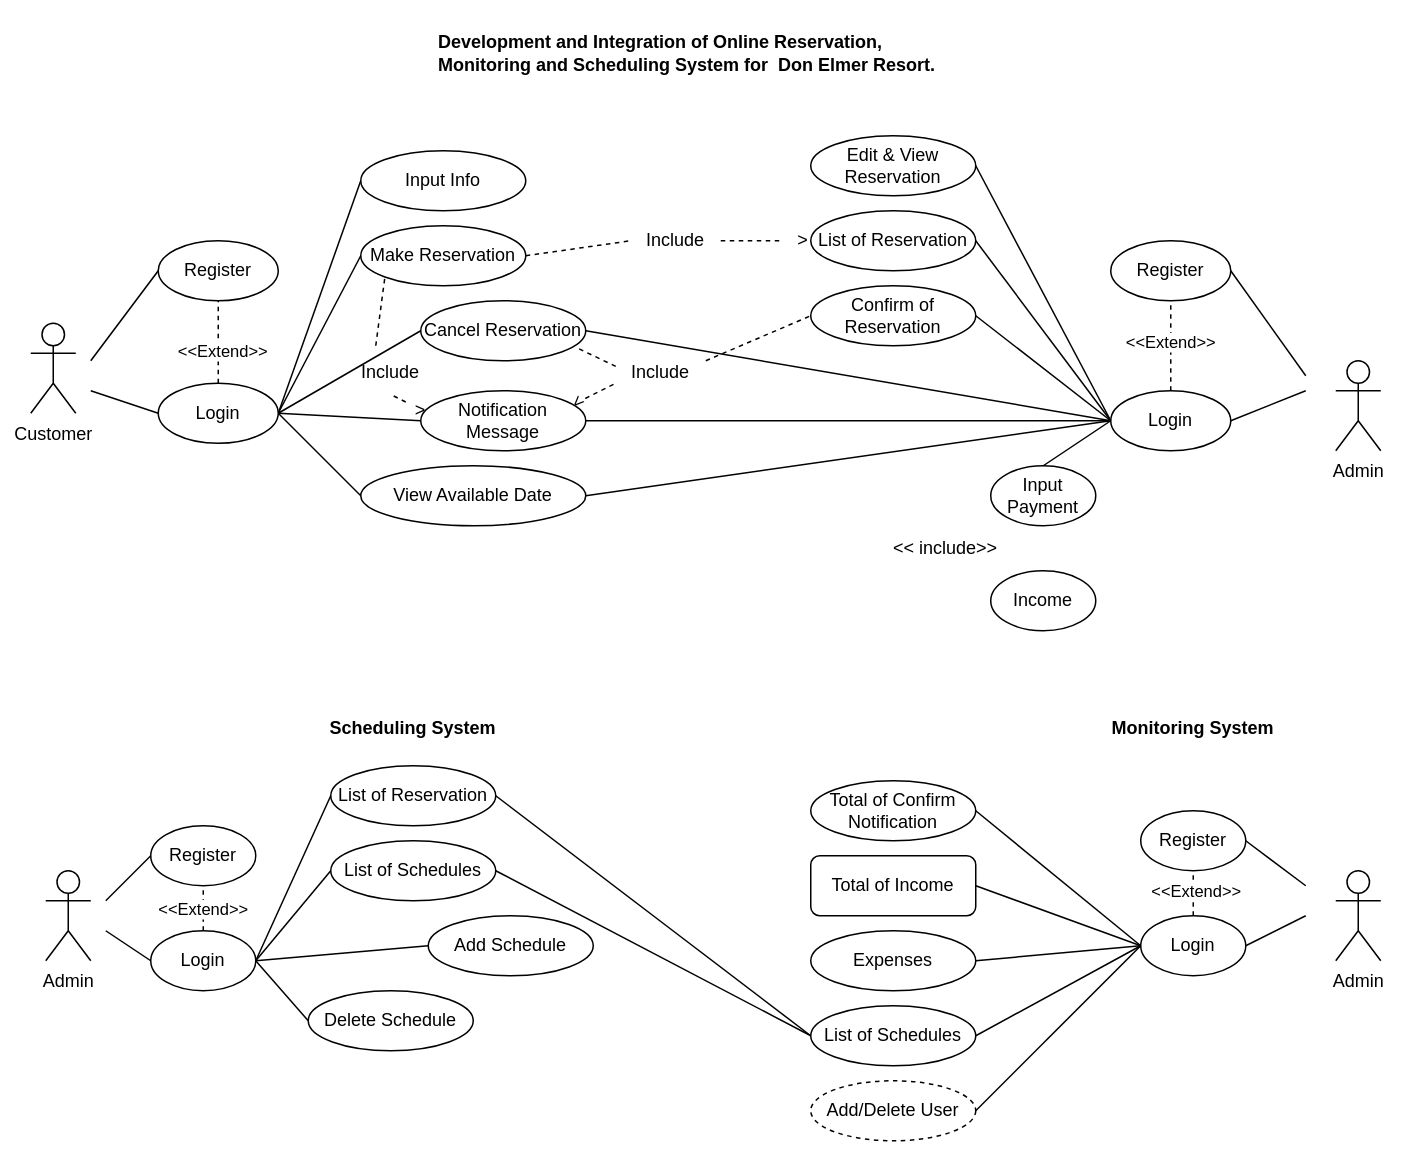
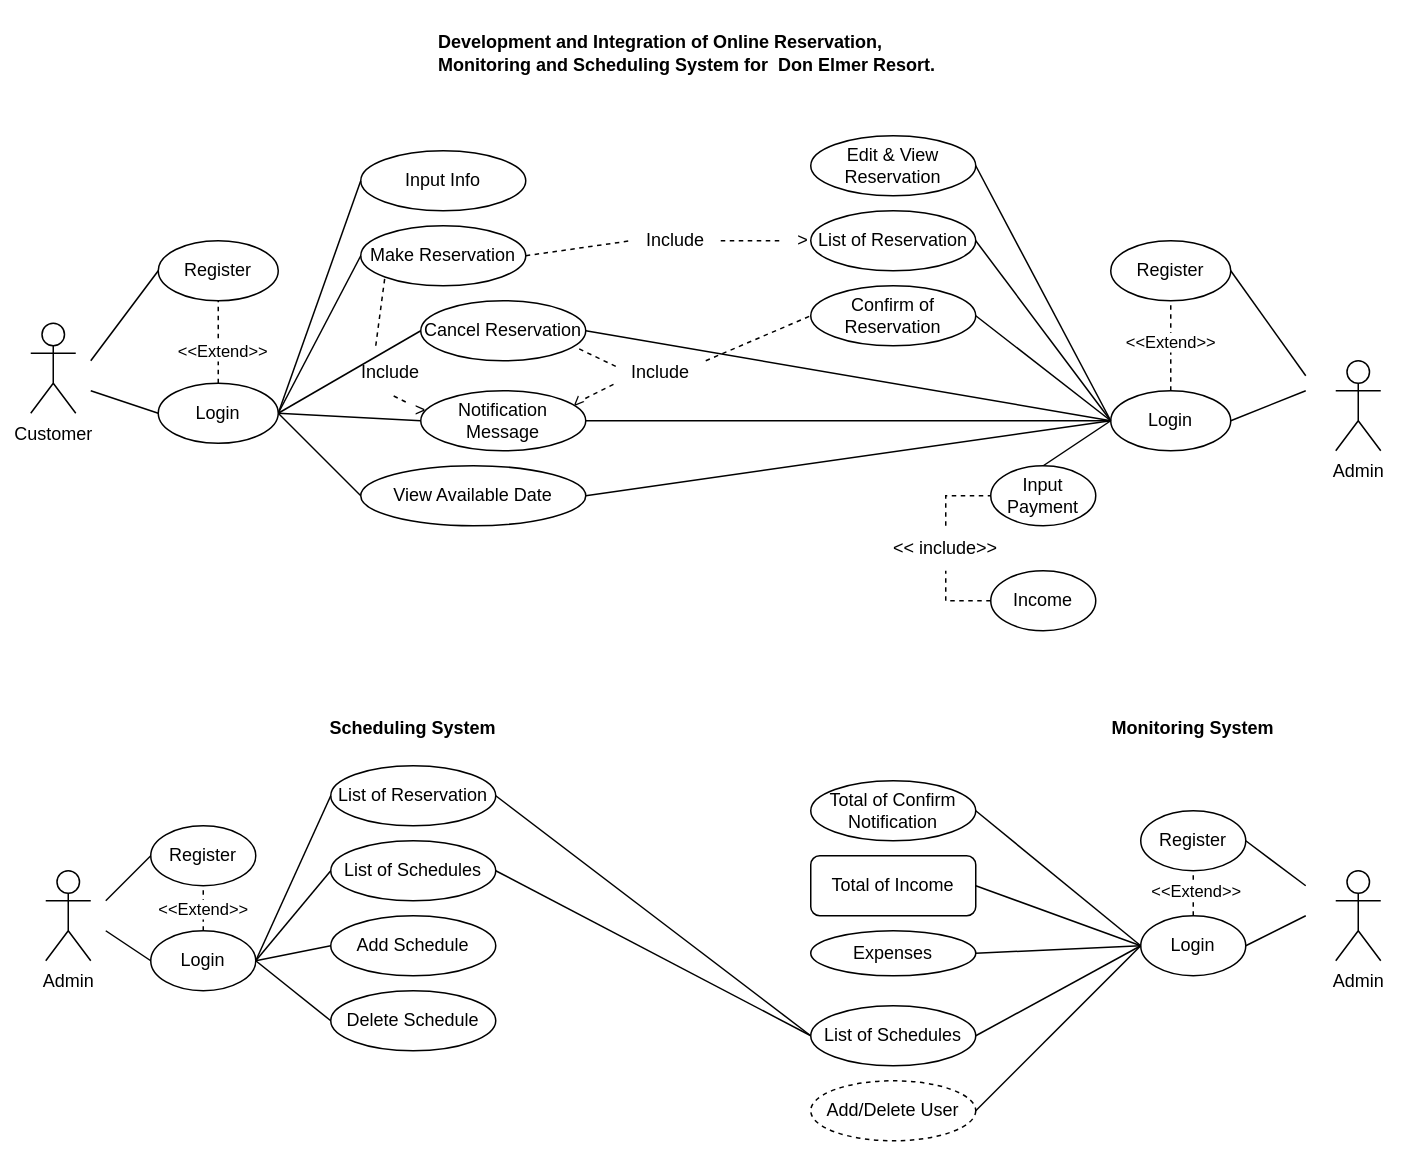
edge "Input Payment" -- "<< include>>": added
edge "<< include>>" -- "Income": added
node "Add Schedule": moved (511, 946) -> (413, 946)
node "Expenses": size 165x60 -> 165x45
node "Delete Schedule": moved (391, 1021) -> (413, 1021)
